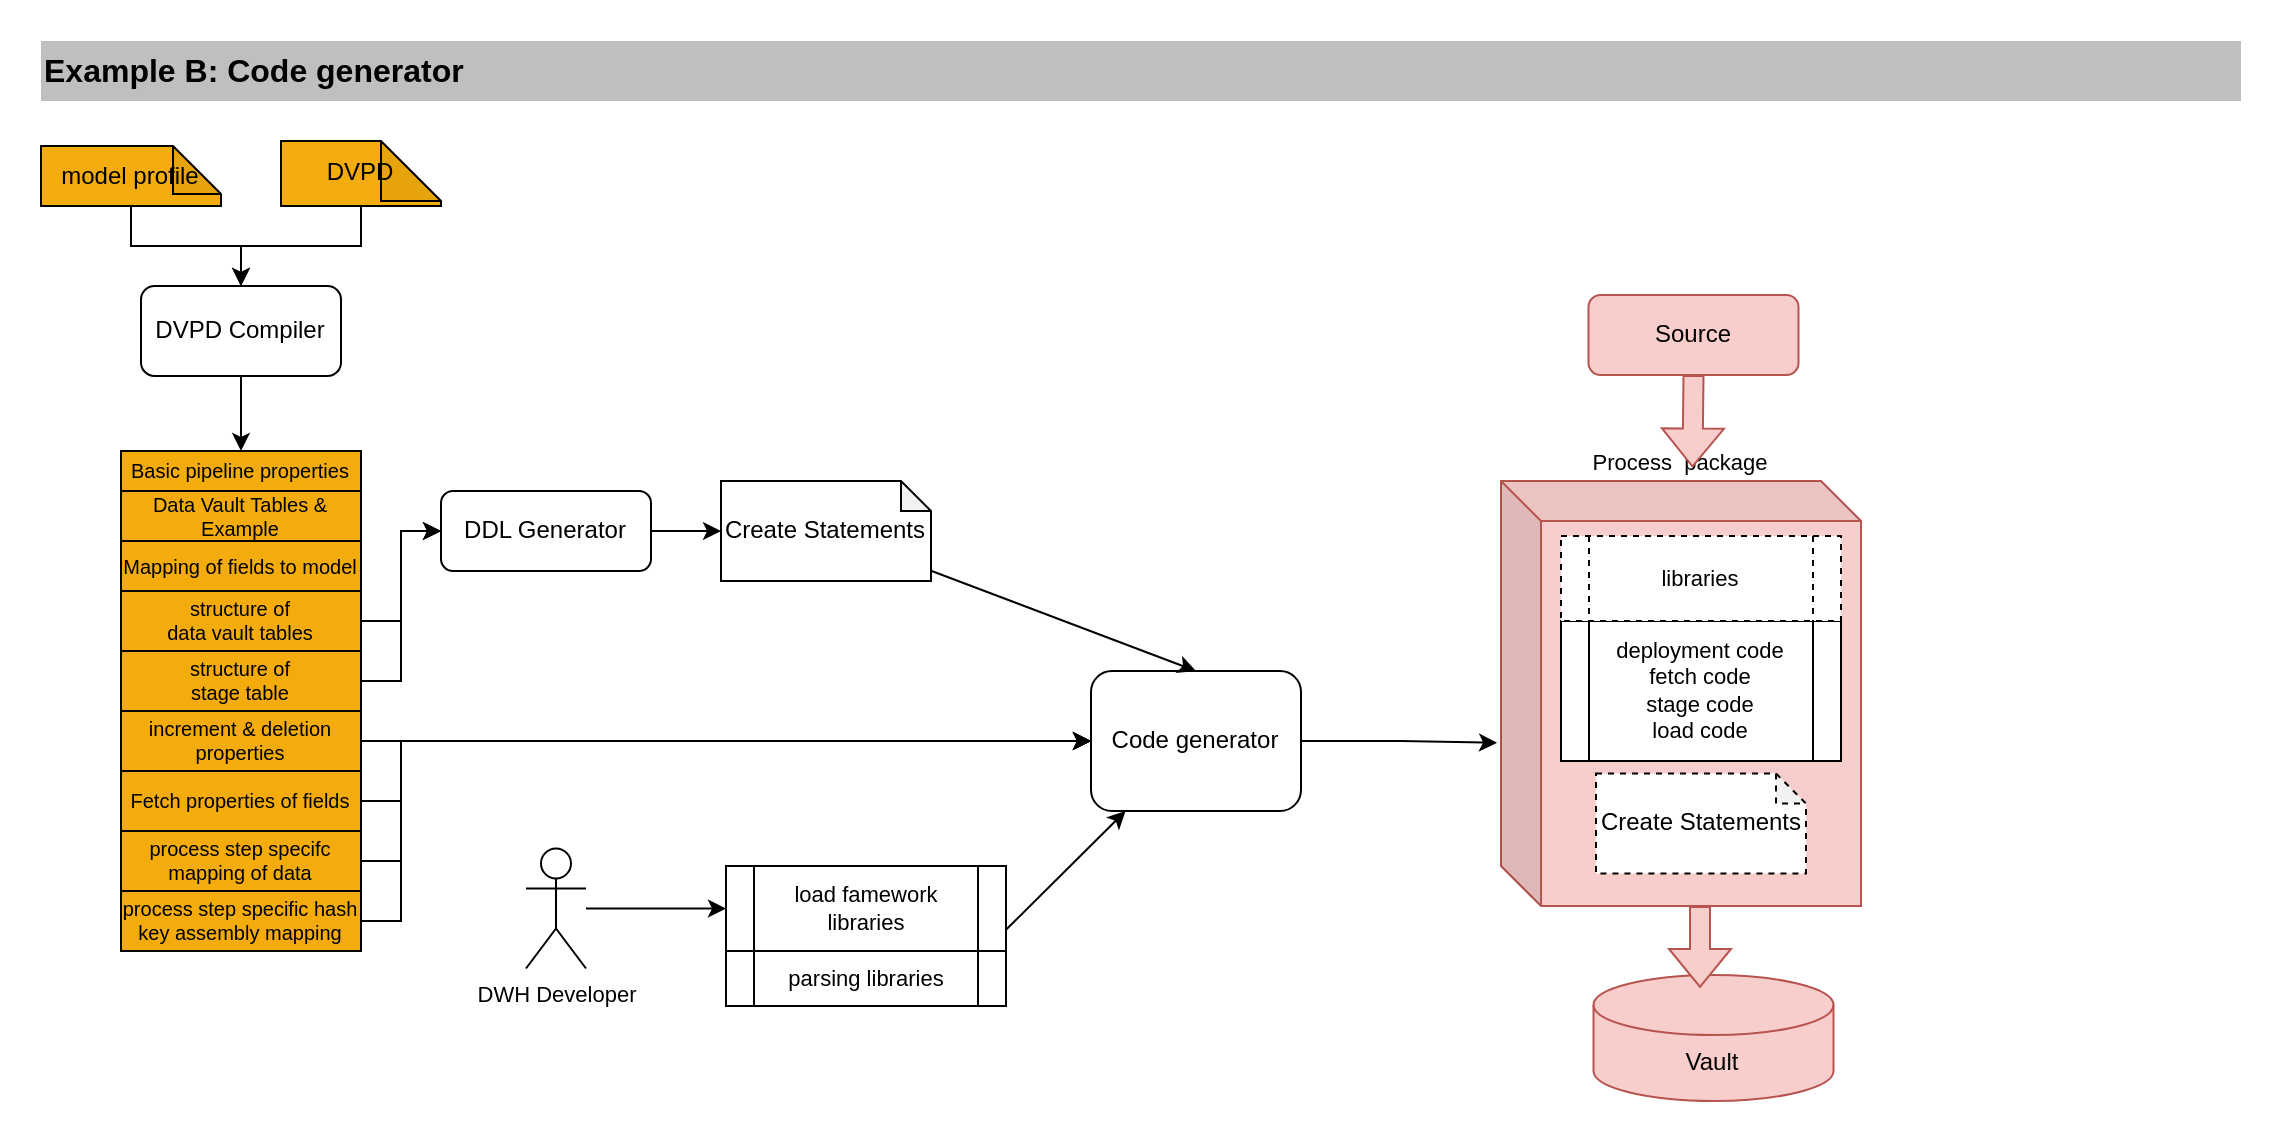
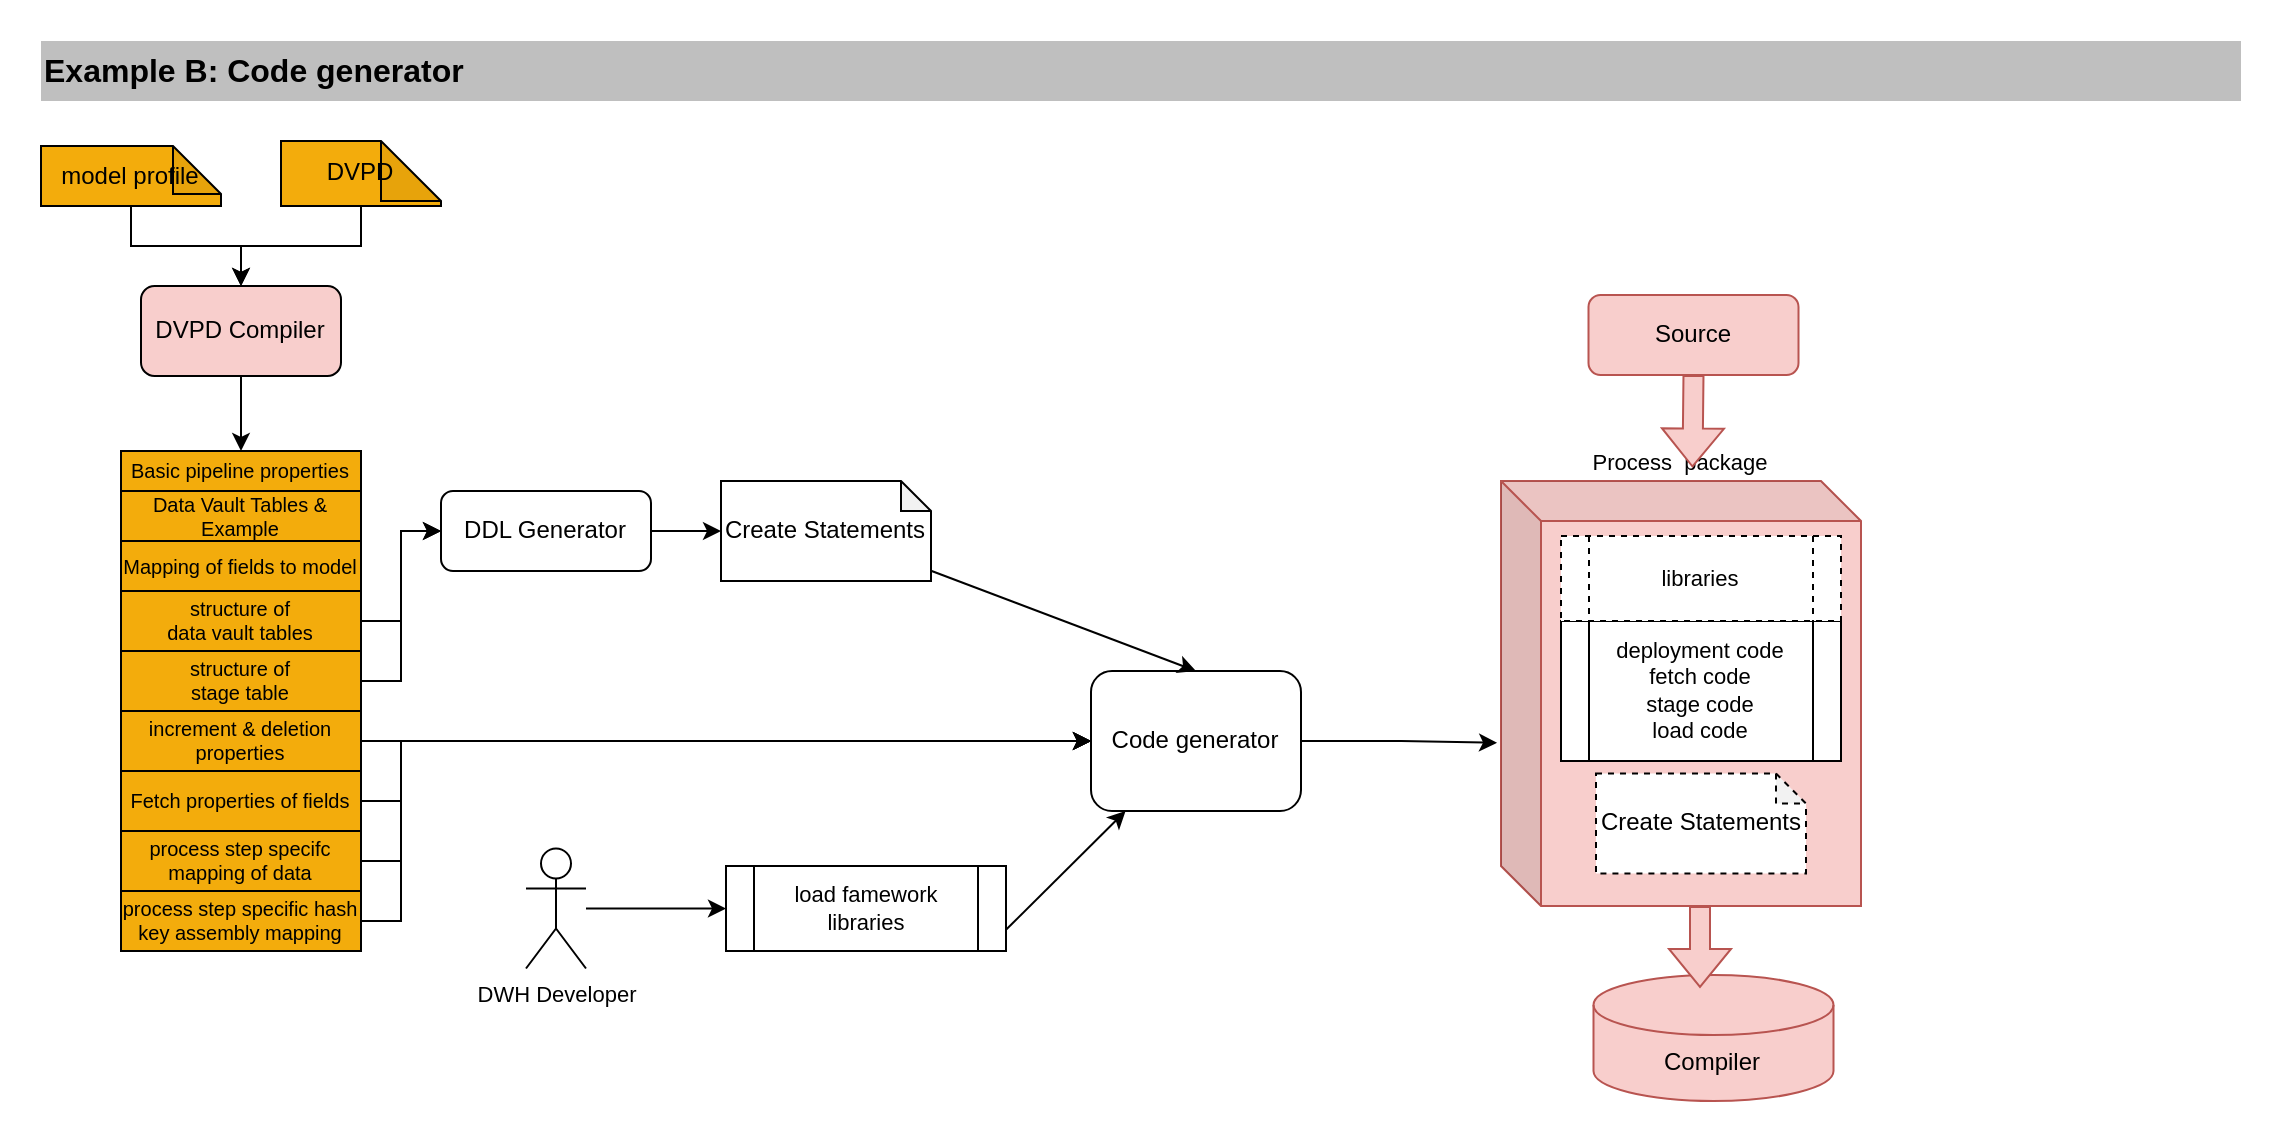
node "DVPD Compiler": fillcolor #ffffff -> #f8cecc
node "parsing libraries": removed
node "Vault": label "Vault" -> "Compiler"
